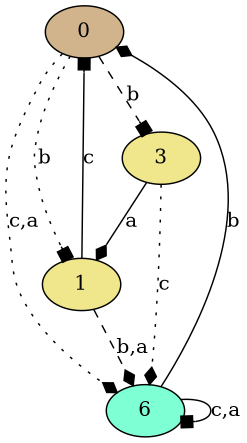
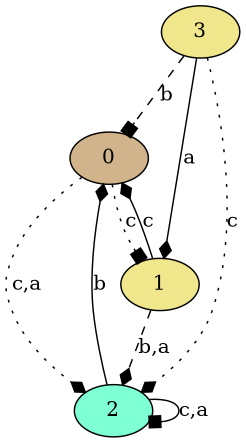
edge "0" -> "3": reversed
edge "0" -> "1": label "b" -> "c"
edge "1" -> "0": arrowhead box -> diamond
node "6": label "6" -> "2"
